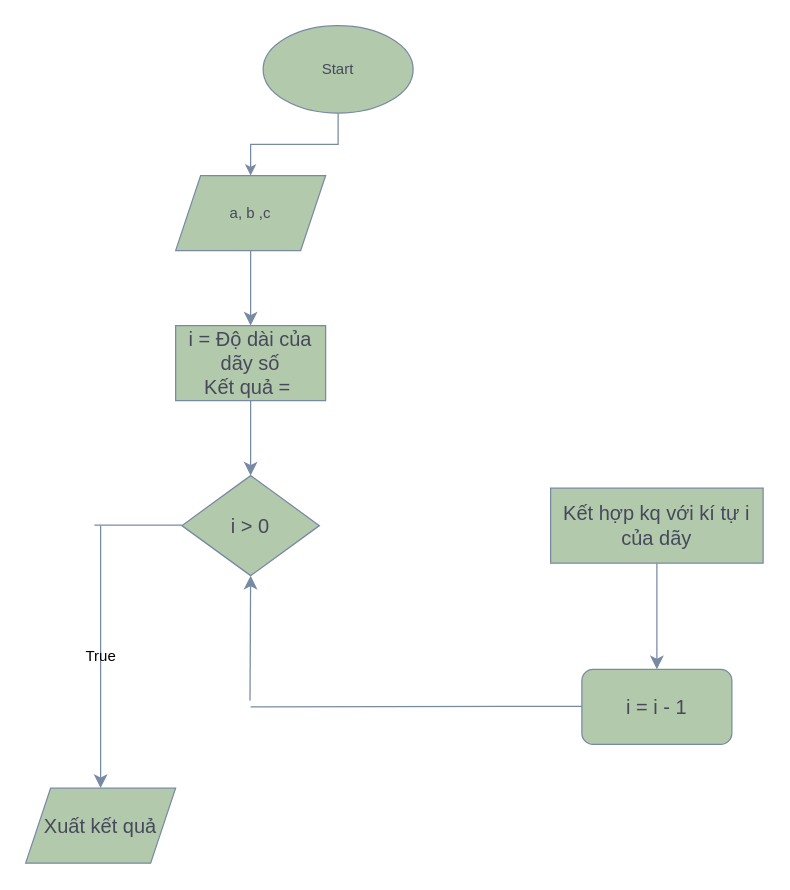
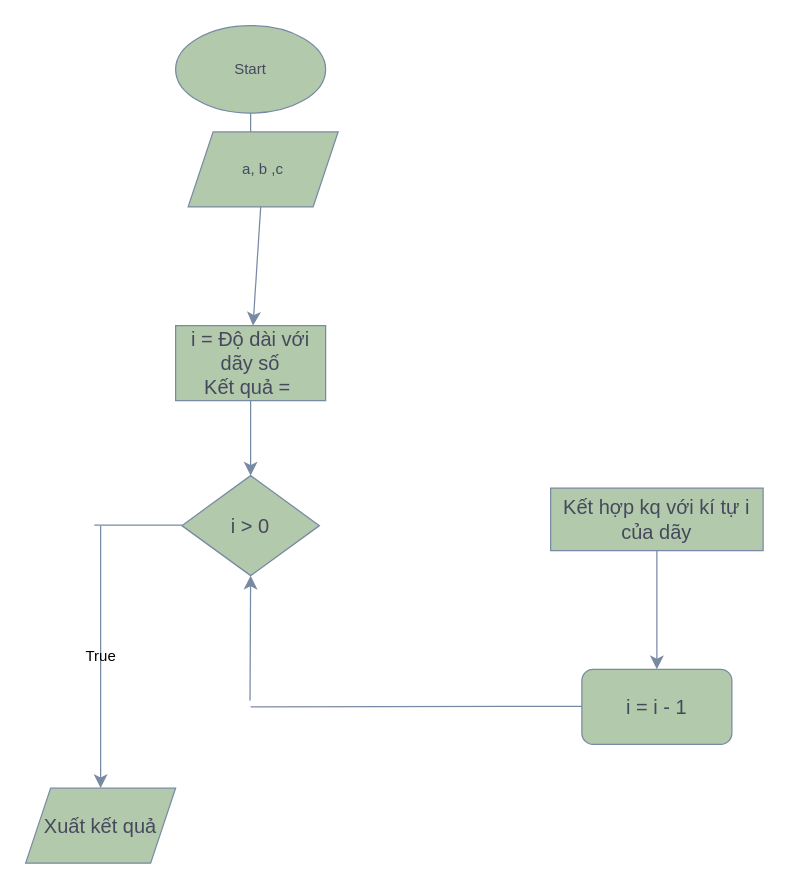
node "Start": moved (338, 69) -> (251, 69)
node "a, b ,c": moved (251, 213) -> (263, 169)
node "i = Độ dài của dãy số Kết quả =": label "i = Độ dài của dãy số Kết quả =" -> "i = Độ dài với dãy số Kết quả ="
node "Kết hợp kq với kí tự i của dãy": size 213x75 -> 213x63
